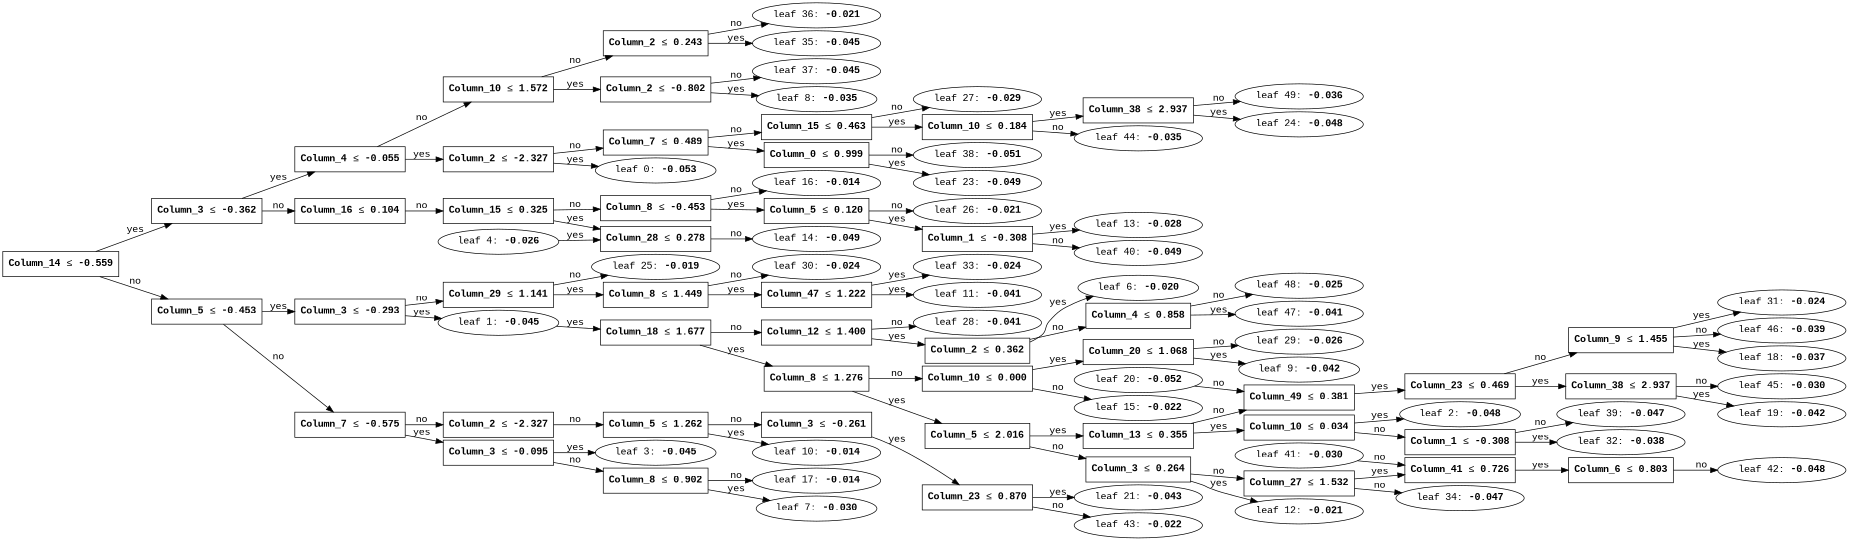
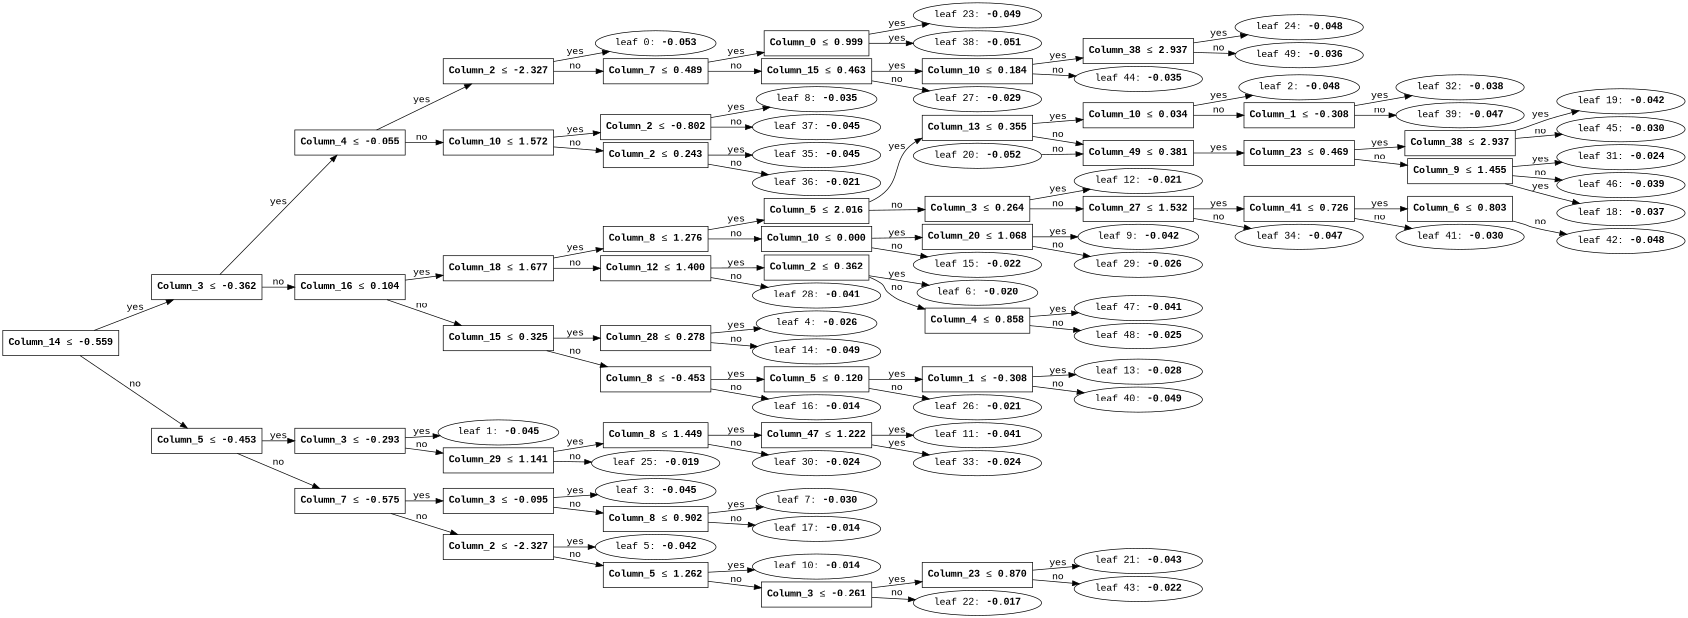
edge "Column_0" -> "leaf 38:": label "no" -> "yes"
edge "leaf 4:" -> "Column_28": reversed
edge "leaf 1:" -> "Column_18": now "Column_16" -> "Column_18"
edge "leaf 41:" -> "Column_41": reversed
node "leaf 5:": added
node "leaf 22:": added
